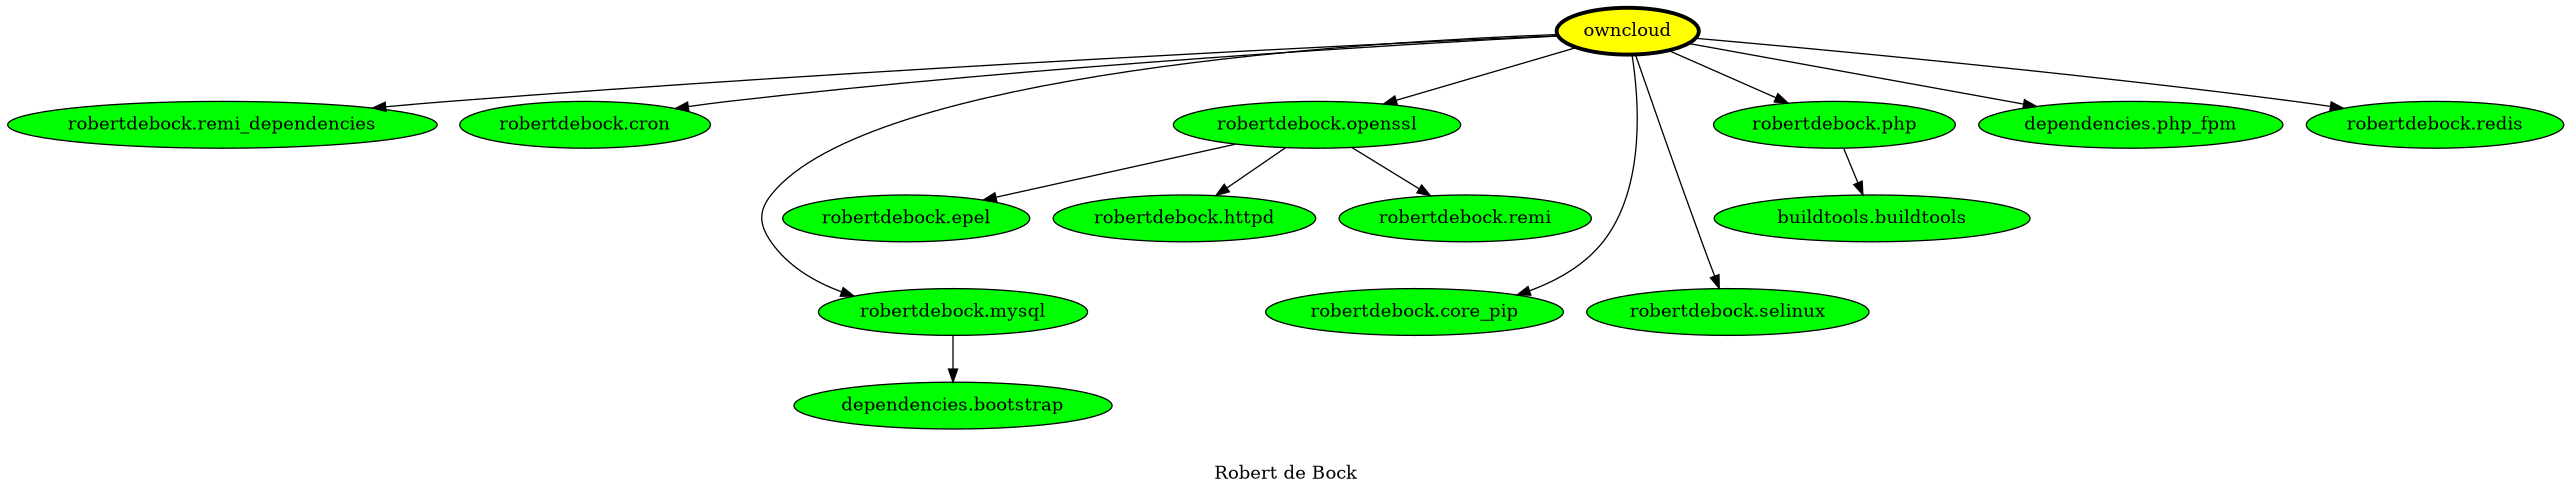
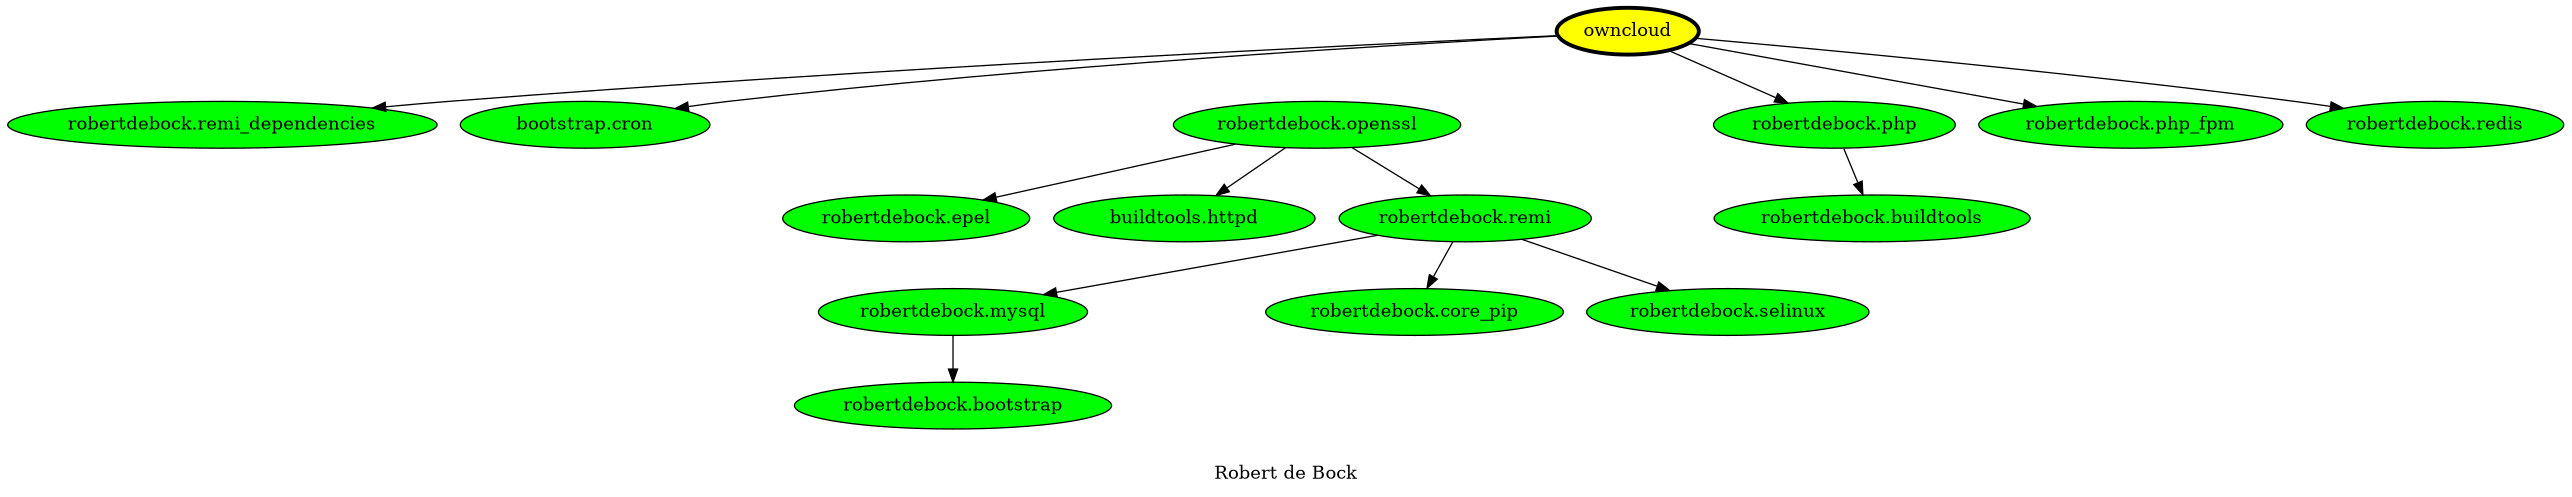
edge "owncloud" -> "robertdebock.openssl": removed
edge "owncloud" -> "robertdebock.mysql": now "robertdebock.remi" -> "robertdebock.mysql"
node "robertdebock.cron": label "robertdebock.cron" -> "bootstrap.cron"
node "dependencies.php_fpm": label "dependencies.php_fpm" -> "robertdebock.php_fpm"
edge "owncloud" -> "robertdebock.selinux": now "robertdebock.remi" -> "robertdebock.selinux"
edge "owncloud" -> "robertdebock.core_pip": now "robertdebock.remi" -> "robertdebock.core_pip"
node "robertdebock.httpd": label "robertdebock.httpd" -> "buildtools.httpd"
node "buildtools.buildtools": label "buildtools.buildtools" -> "robertdebock.buildtools"
node "dependencies.bootstrap": label "dependencies.bootstrap" -> "robertdebock.bootstrap"
